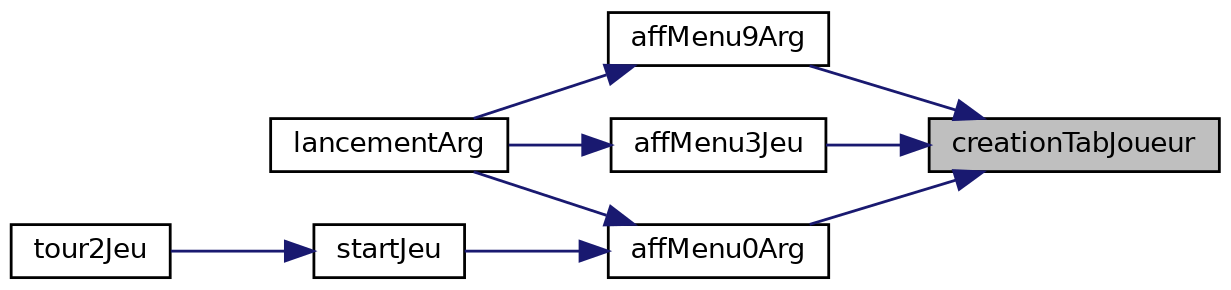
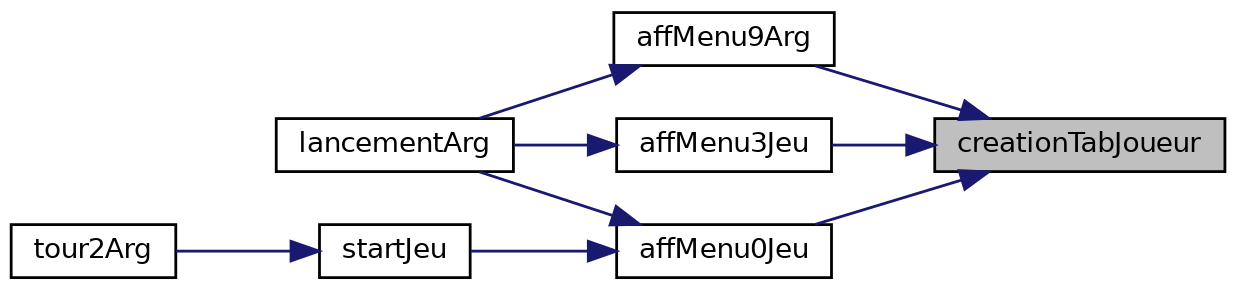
node "tour2Jeu": label "tour2Jeu" -> "tour2Arg"
node "affMenu0Arg": label "affMenu0Arg" -> "affMenu0Jeu"
